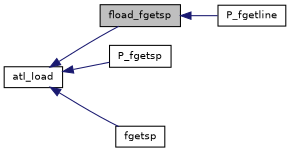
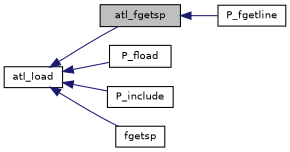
node "fload_fgetsp": label "fload_fgetsp" -> "atl_fgetsp"
node "P_fgetsp": label "P_fgetsp" -> "P_fload"
node "P_include": added
